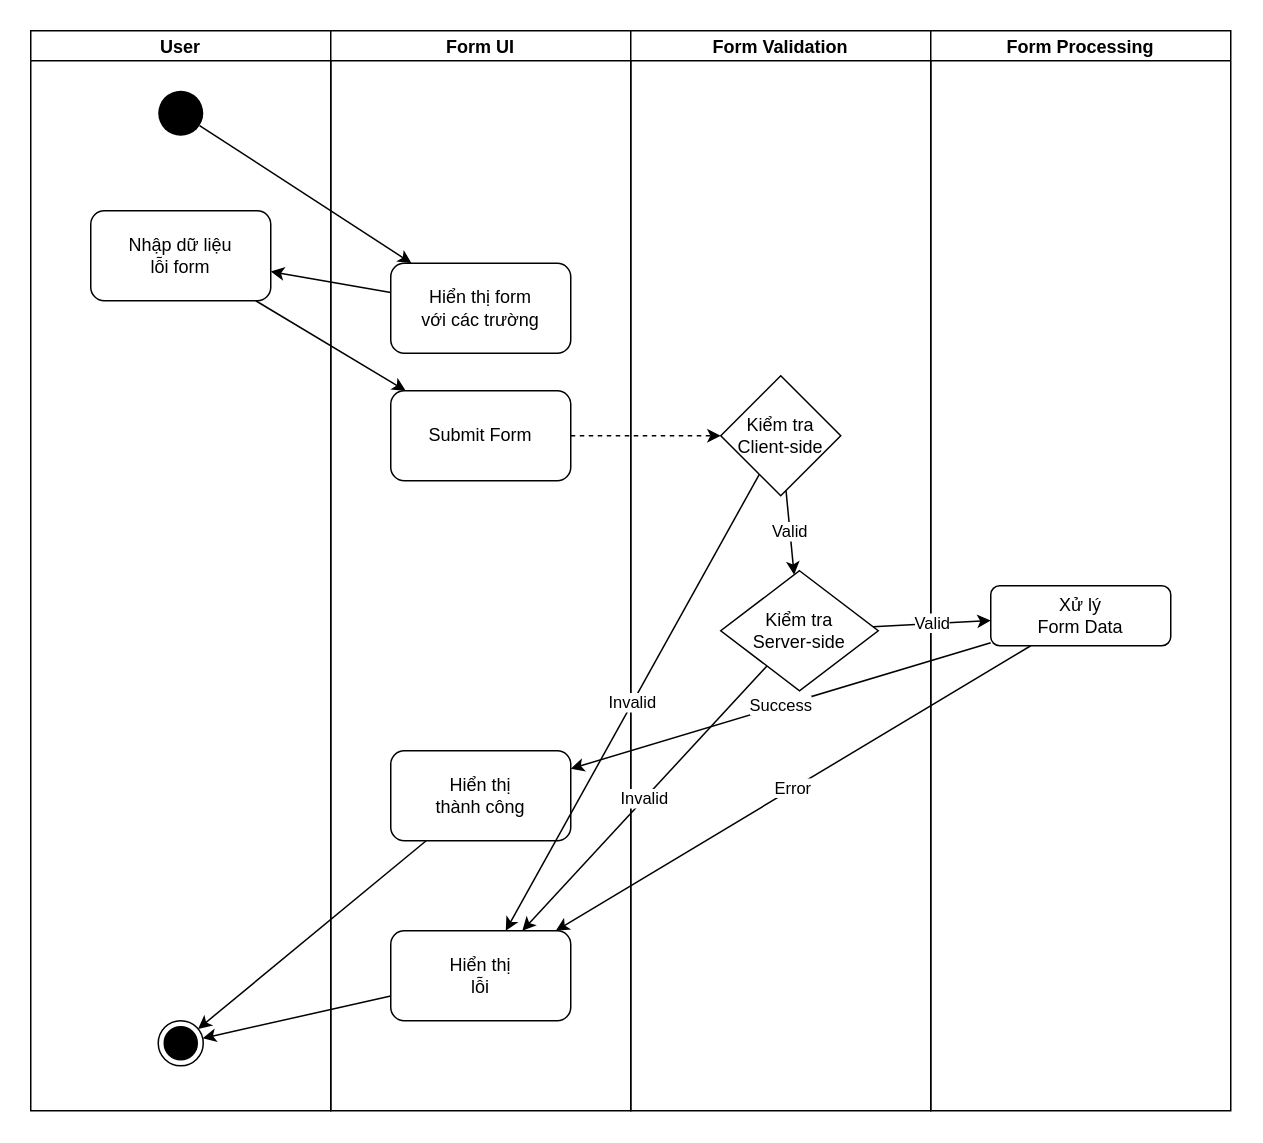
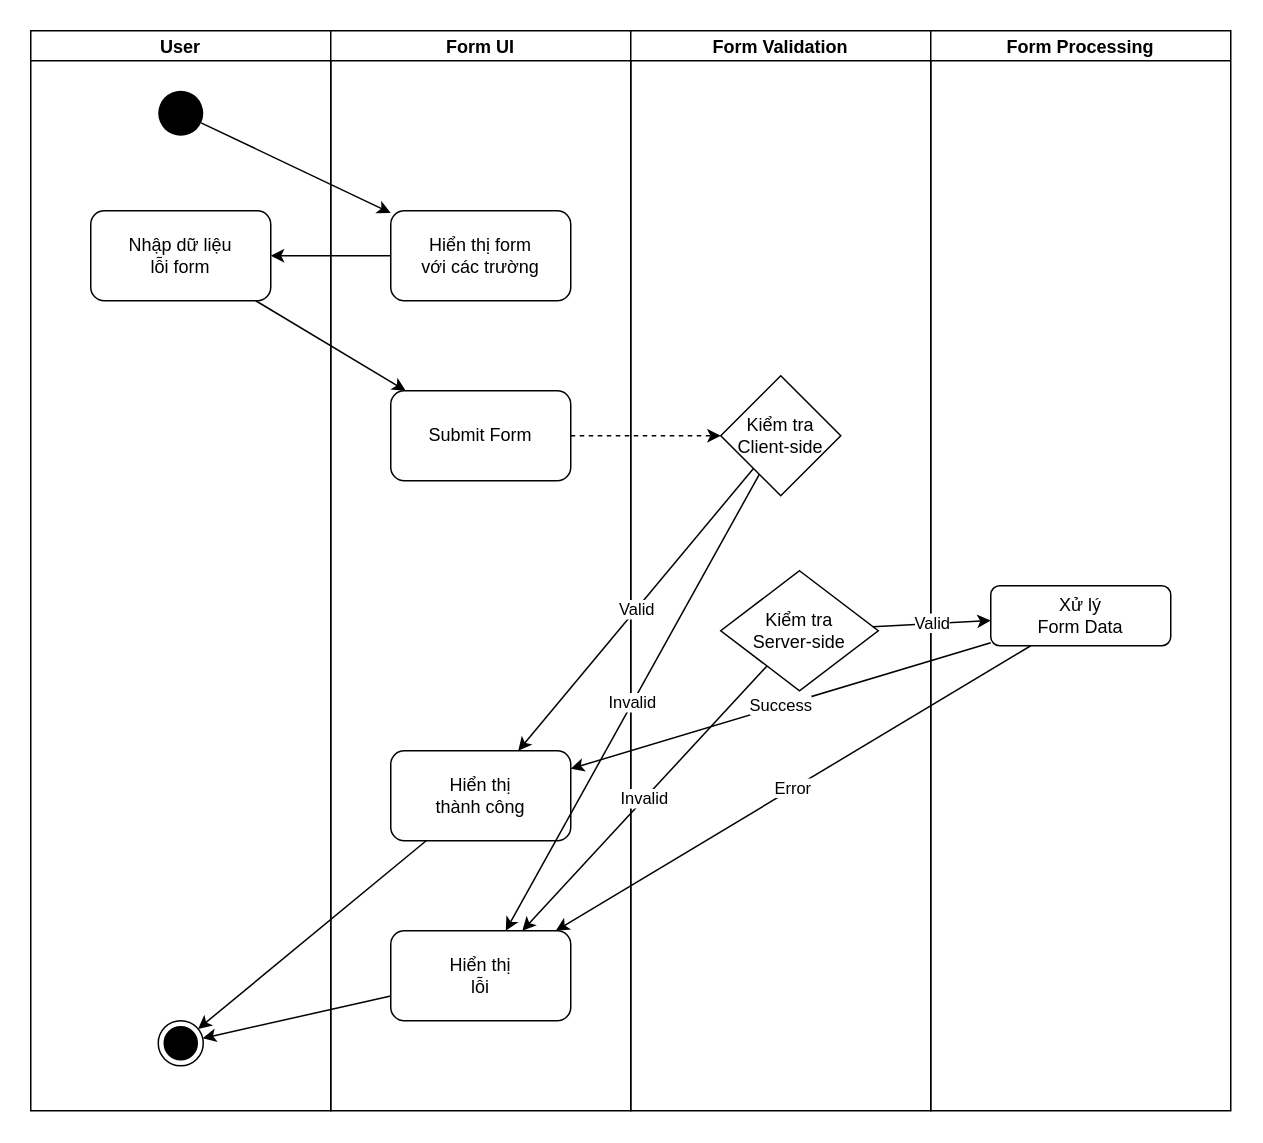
node "Hiển thị form với các trường": moved (481, 308) -> (481, 256)
edge "Kiểm tra Client-side" -> "Kiểm tra Server-side": now "Kiểm tra Client-side" -> "Hiển thị thành công"
